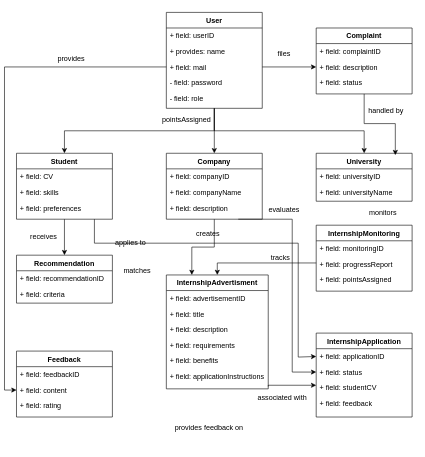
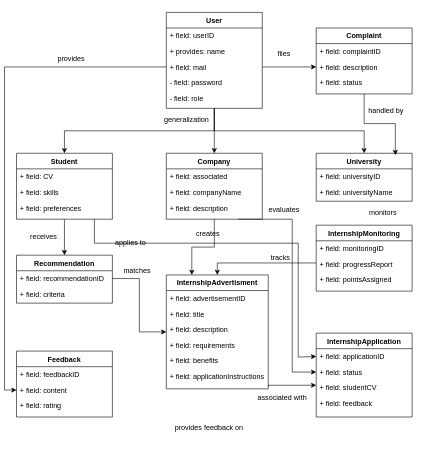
node "pointsAssigned": label "pointsAssigned" -> "generalization"
node "+ field: companyID": label "+ field: companyID" -> "+ field: associated"
edge "+ field: recommendationID" -> "InternshipAdvertisment": added
